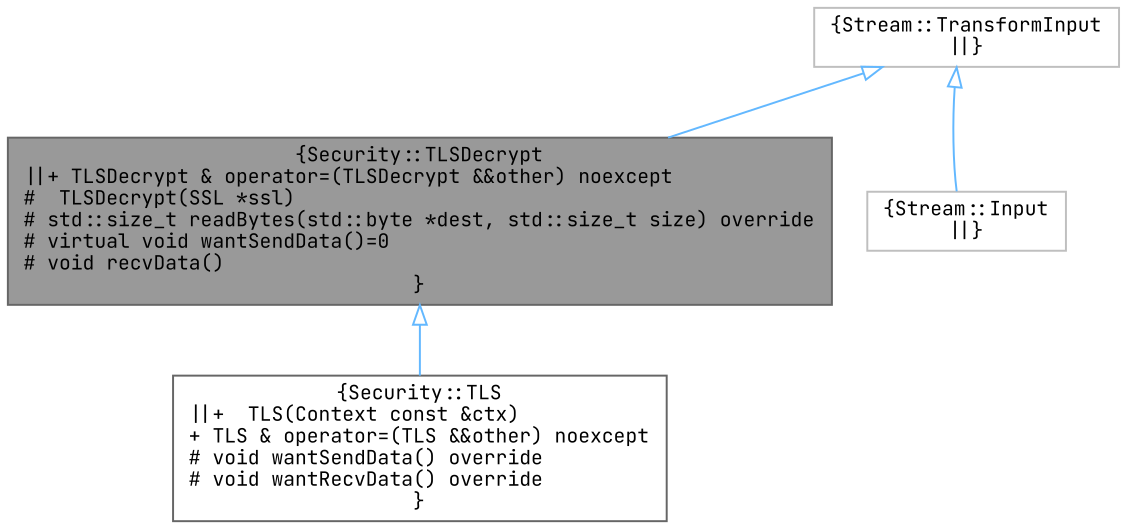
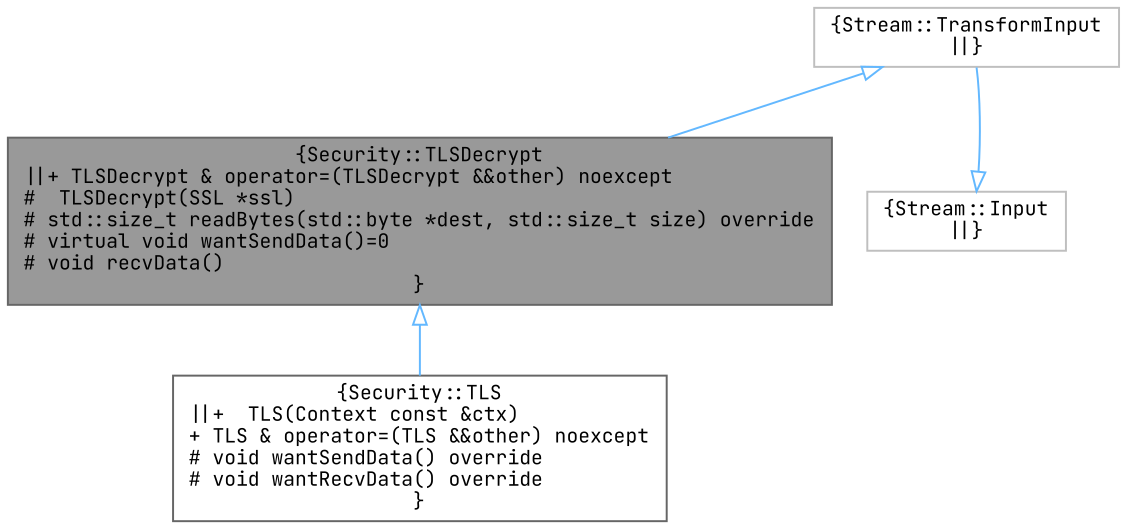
edge "{Stream::Input ||}" -> "{Stream::TransformInput ||}": reversed
